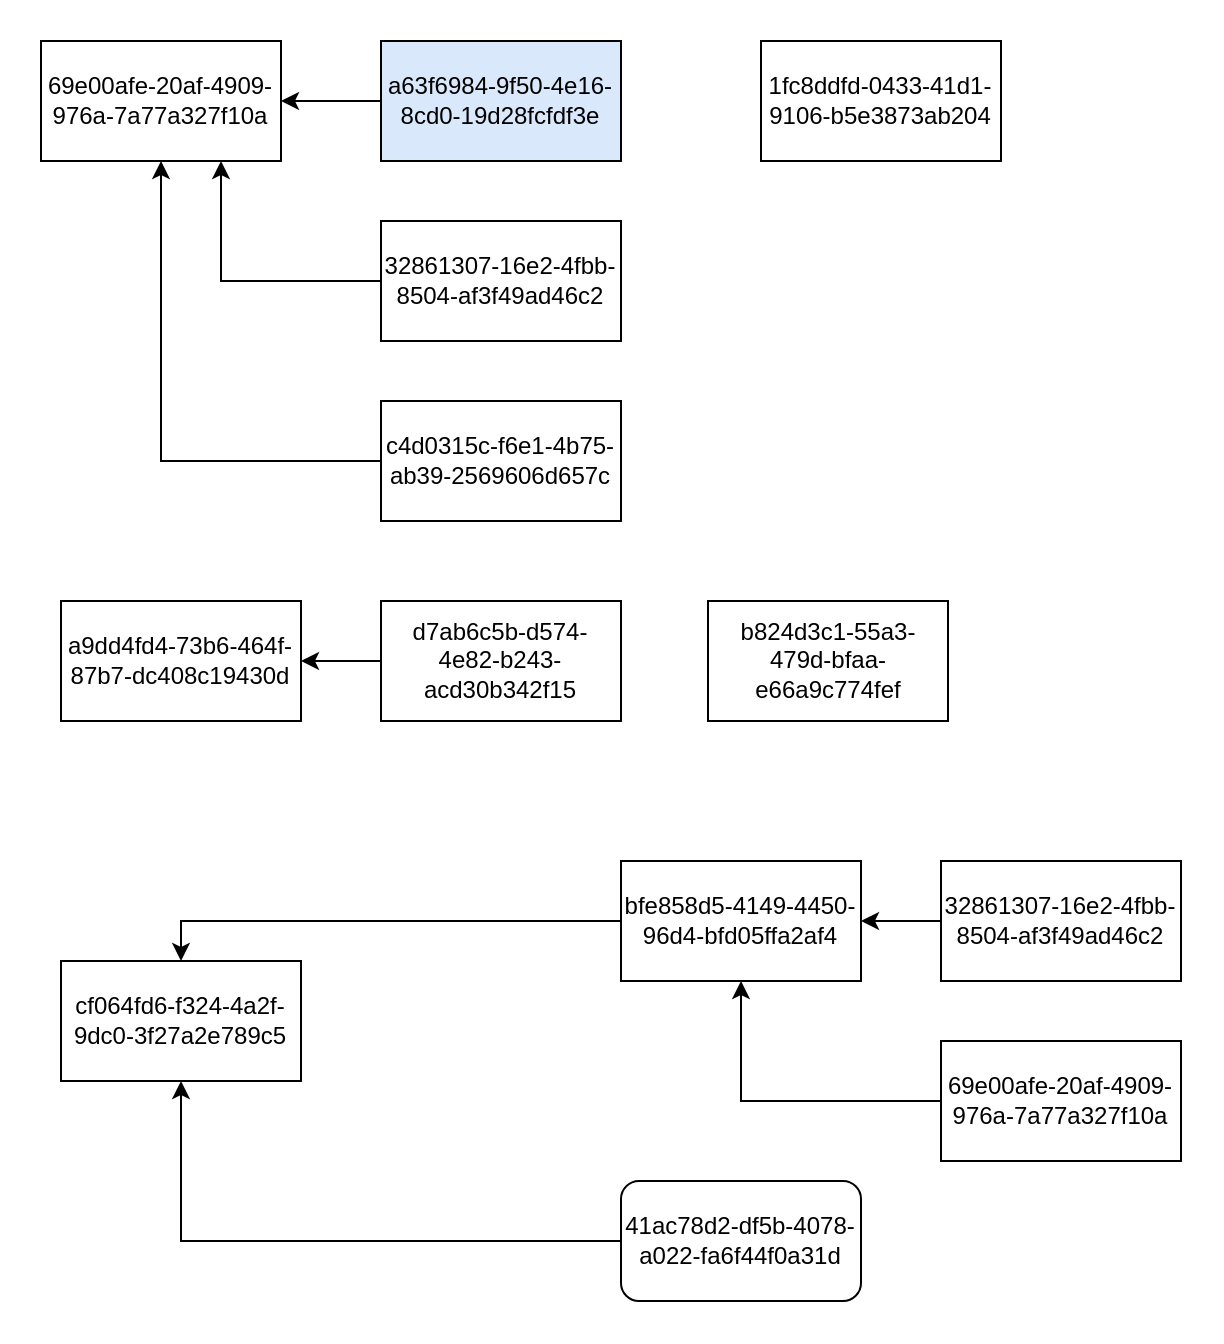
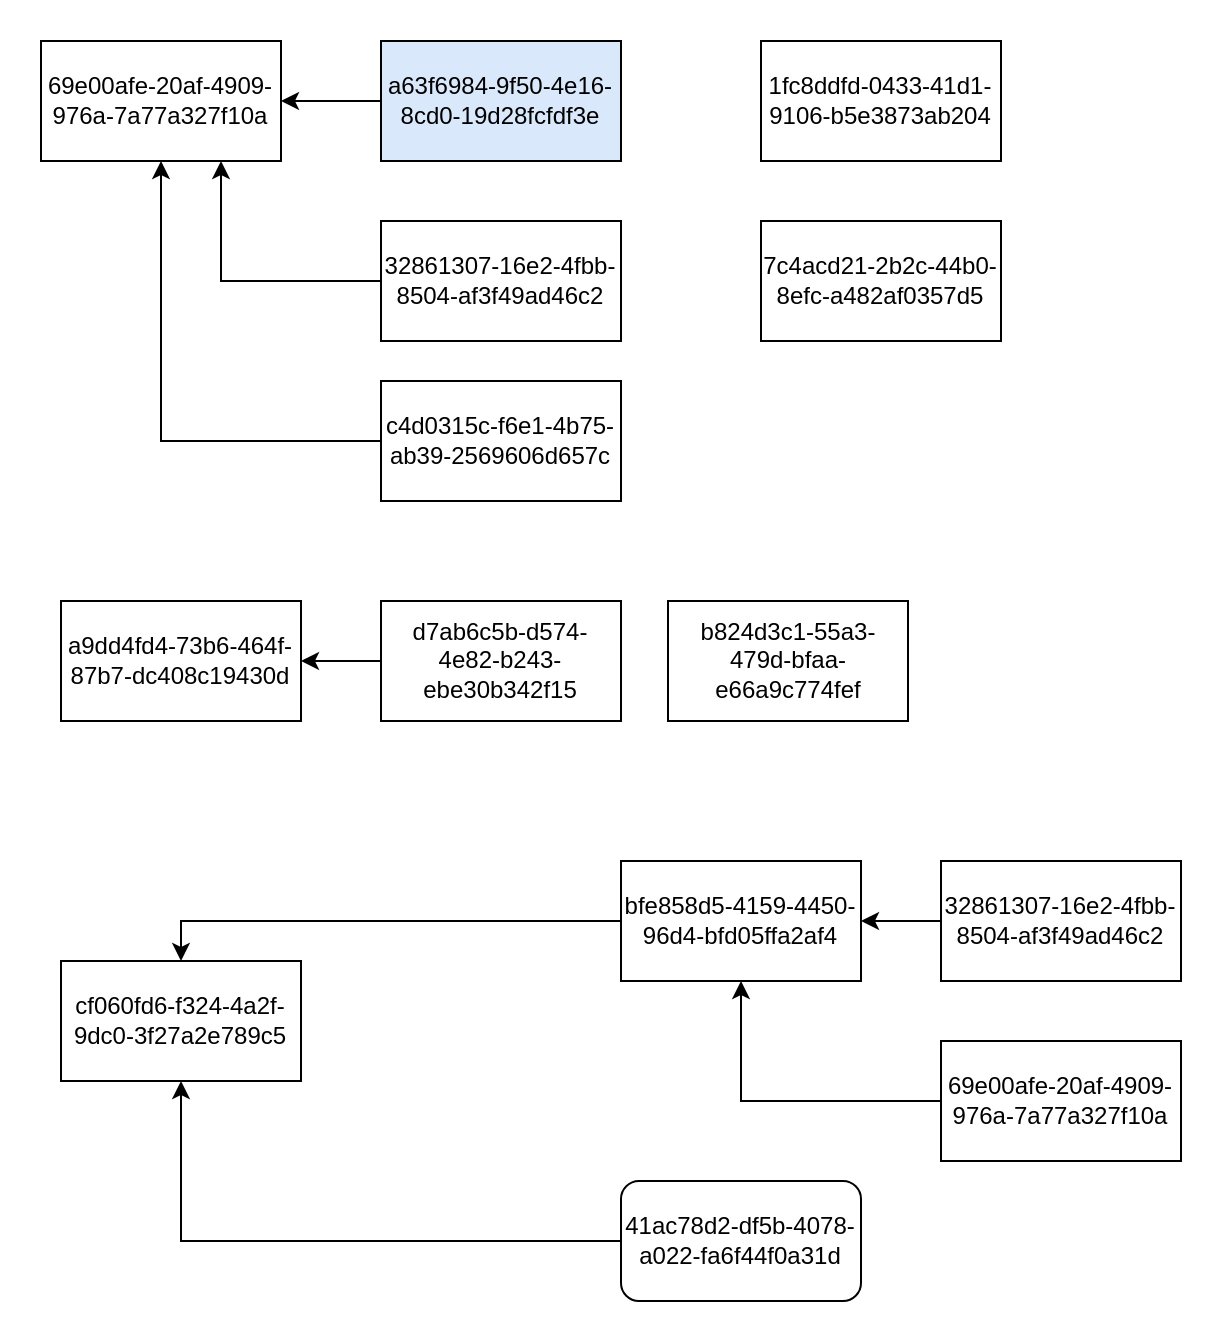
node "7c4acd21-2b2c-44b0-8efc-a482af0357d5": added
node "c4d0315c-f6e1-4b75-ab39-2569606d657c": moved (501, 461) -> (501, 441)
node "d7ab6c5b-d574-4e82-b243-acd30b342f15": label "d7ab6c5b-d574-4e82-b243-acd30b342f15" -> "d7ab6c5b-d574-4e82-b243-ebe30b342f15"
node "b824d3c1-55a3-479d-bfaa-e66a9c774fef": moved (828, 661) -> (788, 661)
node "bfe858d5-4149-4450-96d4-bfd05ffa2af4": label "bfe858d5-4149-4450-96d4-bfd05ffa2af4" -> "bfe858d5-4159-4450-96d4-bfd05ffa2af4"
node "cf064fd6-f324-4a2f-9dc0-3f27a2e789c5": label "cf064fd6-f324-4a2f-9dc0-3f27a2e789c5" -> "cf060fd6-f324-4a2f-9dc0-3f27a2e789c5"
